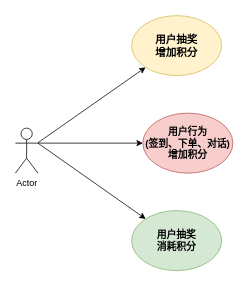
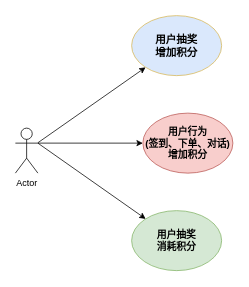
node "用户抽奖 增加积分": fillcolor #fff2cc -> #dae8fc
